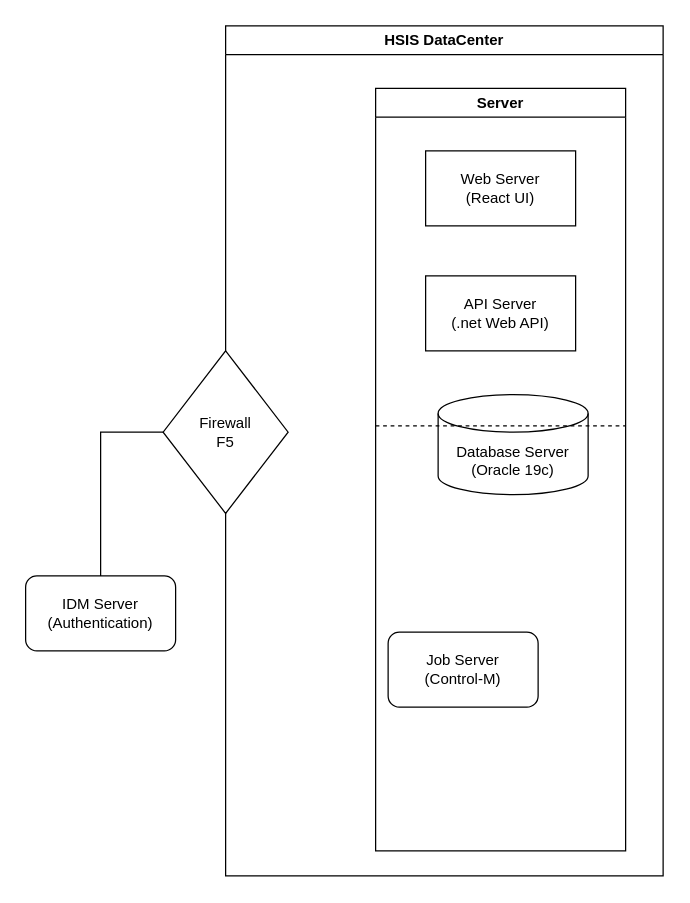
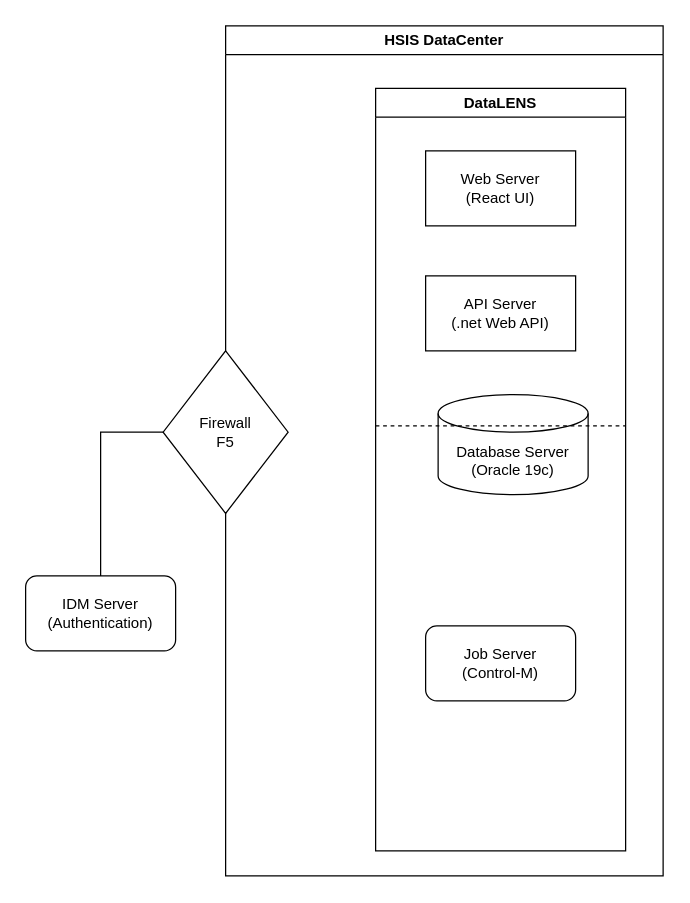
node "Server": label "Server" -> "DataLENS"
node "Job Server (Control-M)": moved (463, 669) -> (501, 663)
